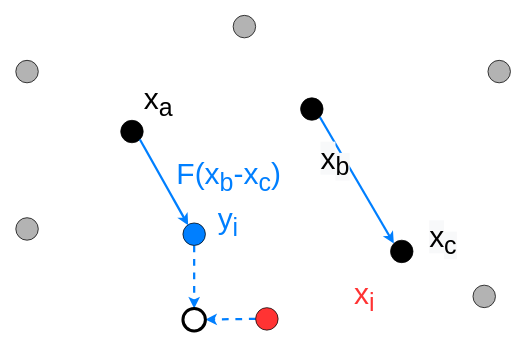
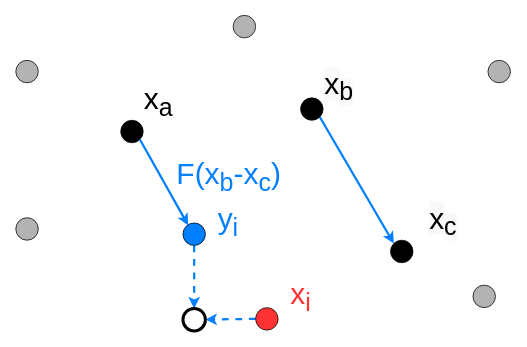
node "xb": moved (345, 165) -> (349, 90)
node "xc": moved (454, 244) -> (454, 225)
node "xi": moved (364, 297) -> (300, 297)
